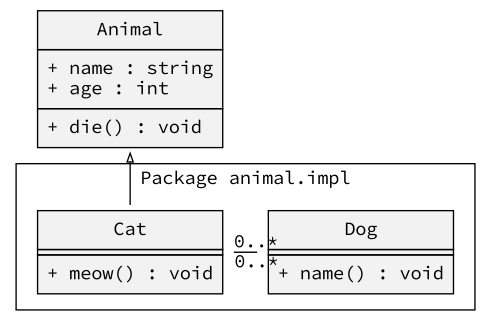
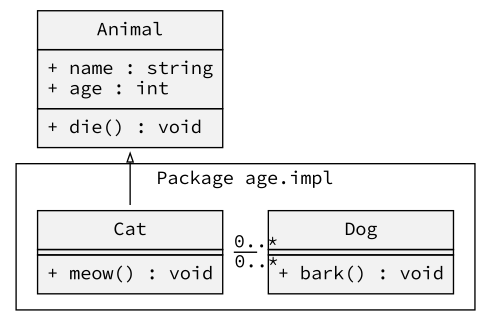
cluster "Package animal.impl": label "Package animal.impl" -> "Package age.impl"
node "Dog": text "+ name() : void" -> "+ bark() : void"
